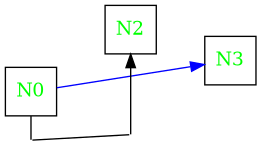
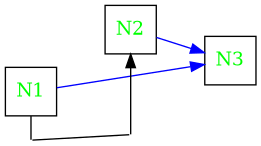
edge "N2" -> "N3": added
node "N0": label "N0" -> "N1"
